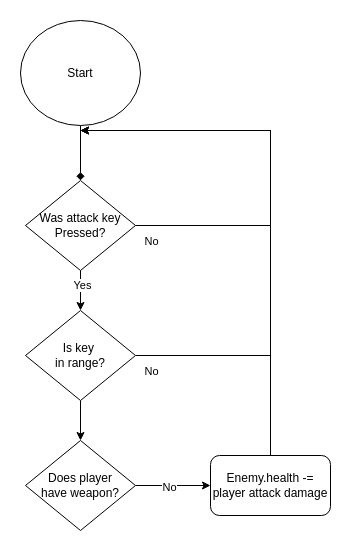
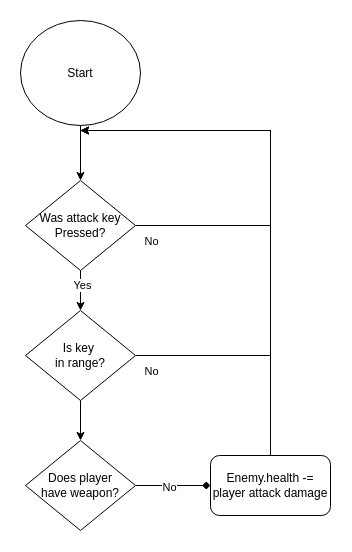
edge "Start" -> "Was attack key Pressed?": arrowhead diamond -> classic
edge "Does player have weapon?" -> "Enemy.health -= player attack damage": arrowhead classic -> diamond
